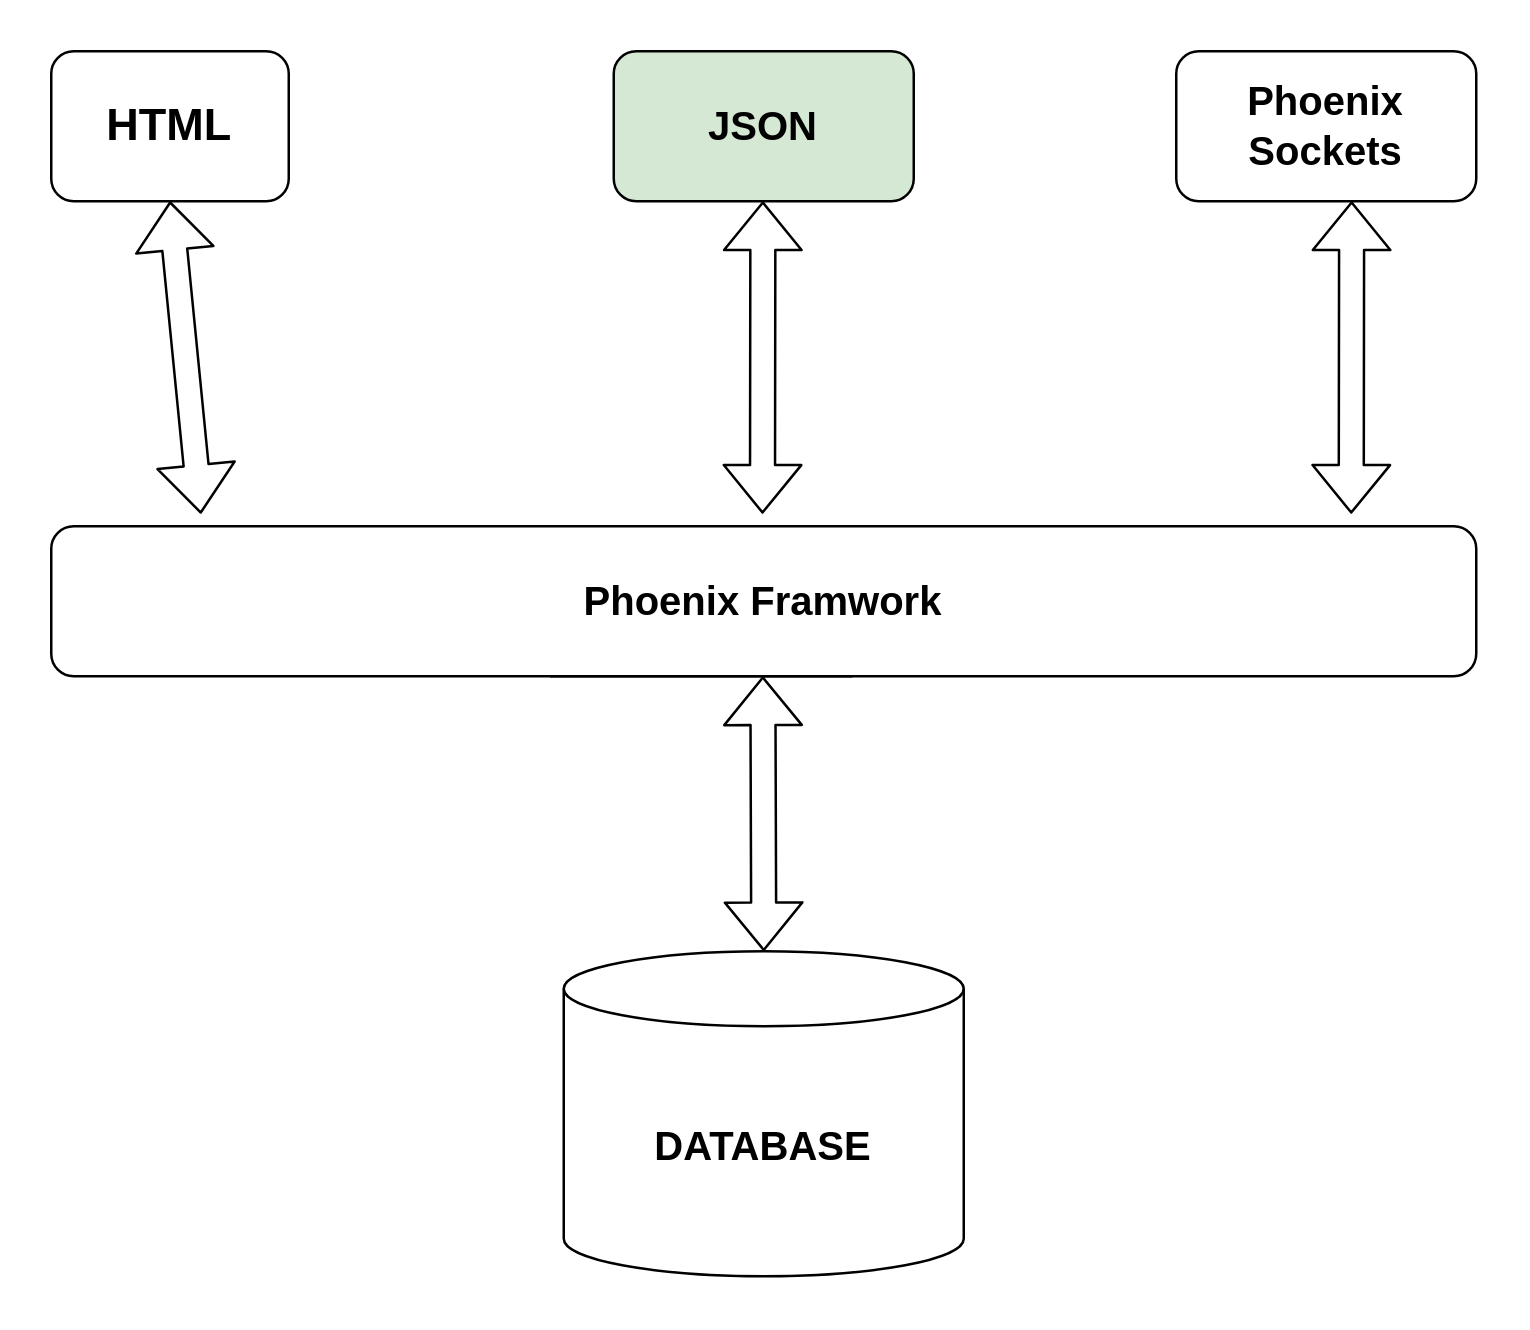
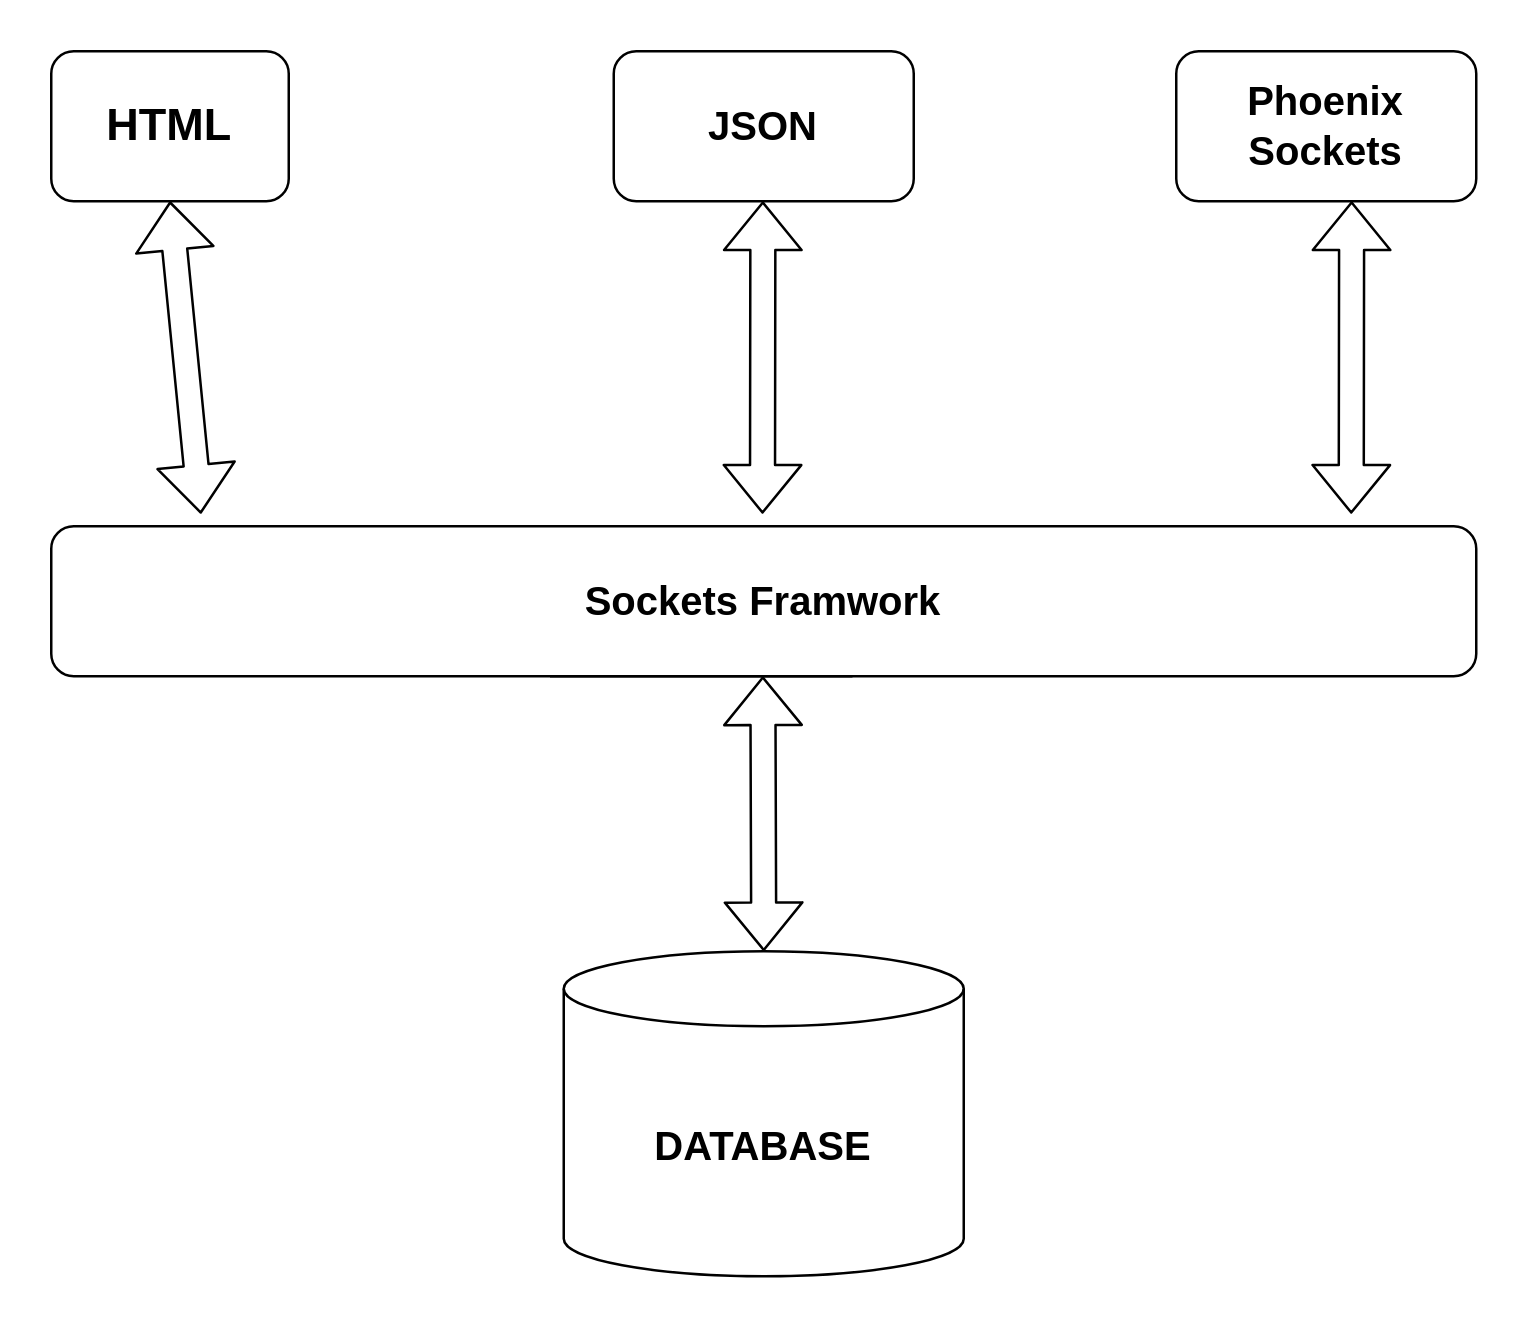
node "JSON": fillcolor #d5e8d4 -> #ffffff
node "Phoenix Framwork": label "Phoenix Framwork" -> "Sockets Framwork"
